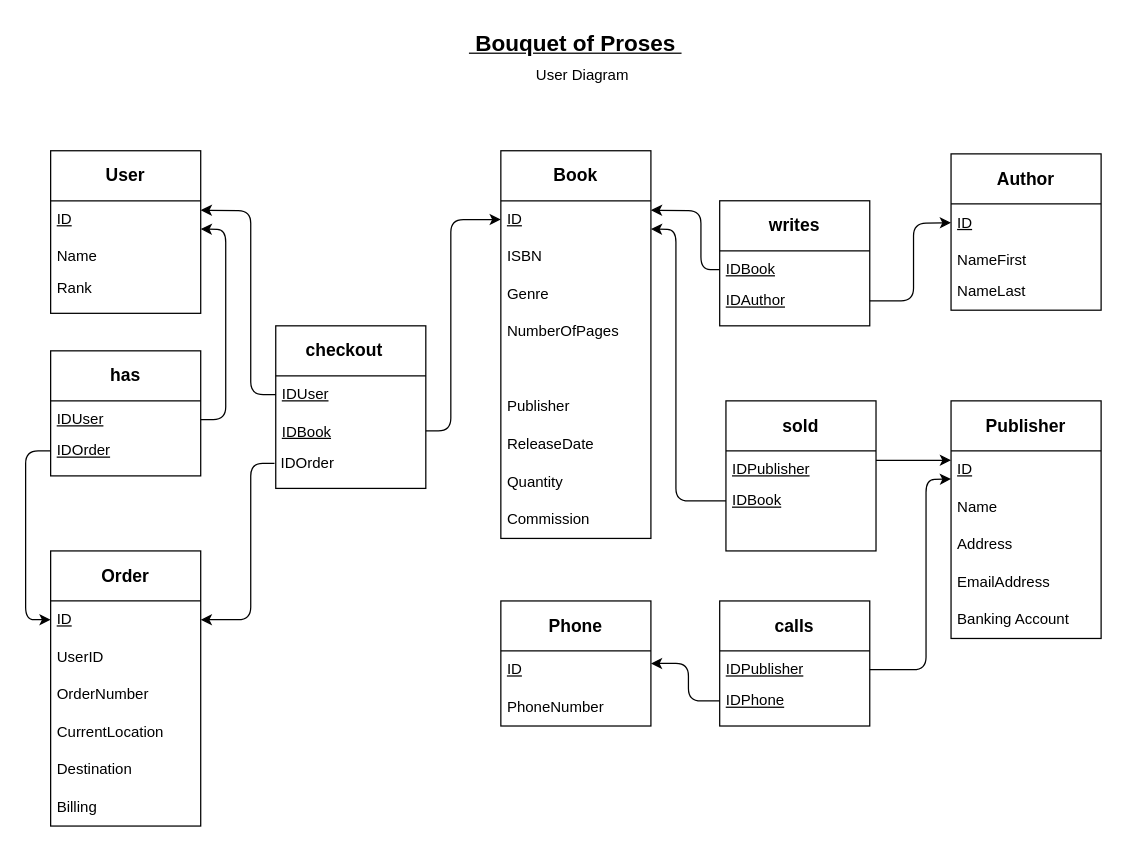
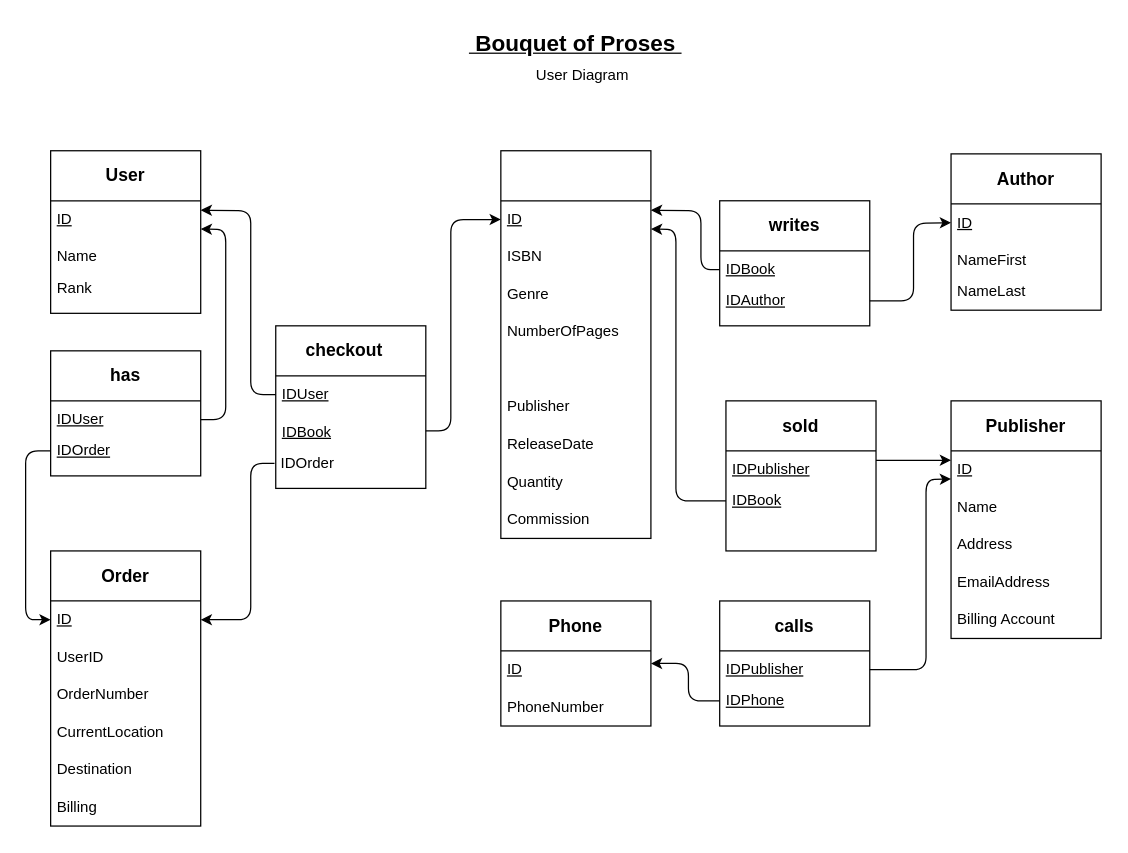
node "Book": removed
node "Banking Account": label "Banking Account" -> "Billing Account"
